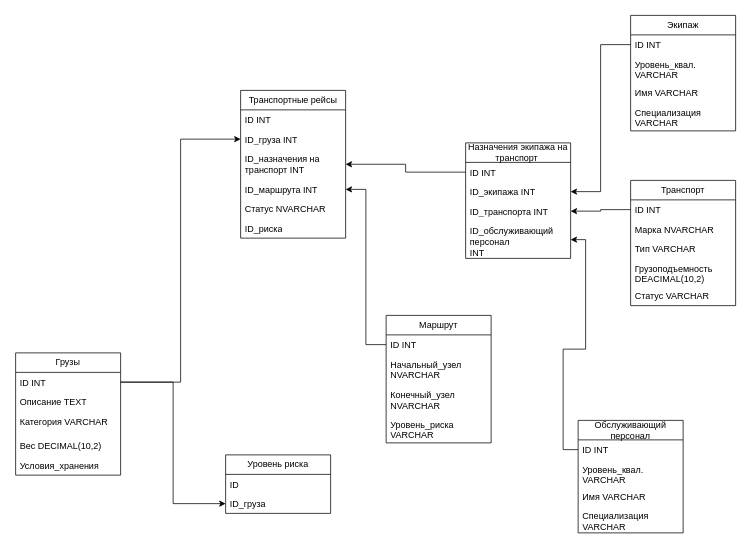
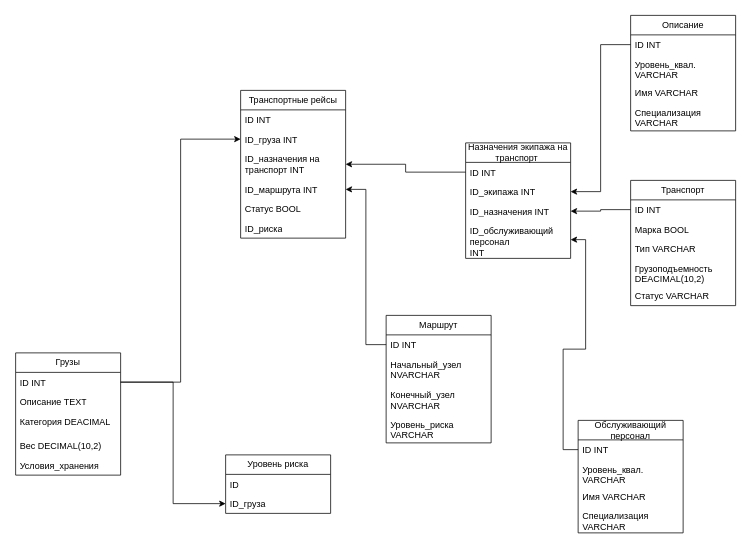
node "Экипаж": label "Экипаж" -> "Описание"
node "Статус NVARCHAR": label "Статус NVARCHAR" -> "Статус BOOL"
node "ID_транспорта INT": label "ID_транспорта INT" -> "ID_назначения INT"
node "Марка NVARCHAR": label "Марка NVARCHAR" -> "Марка BOOL"
node "Категория VARCHAR": label "Категория VARCHAR" -> "Категория DEACIMAL"
